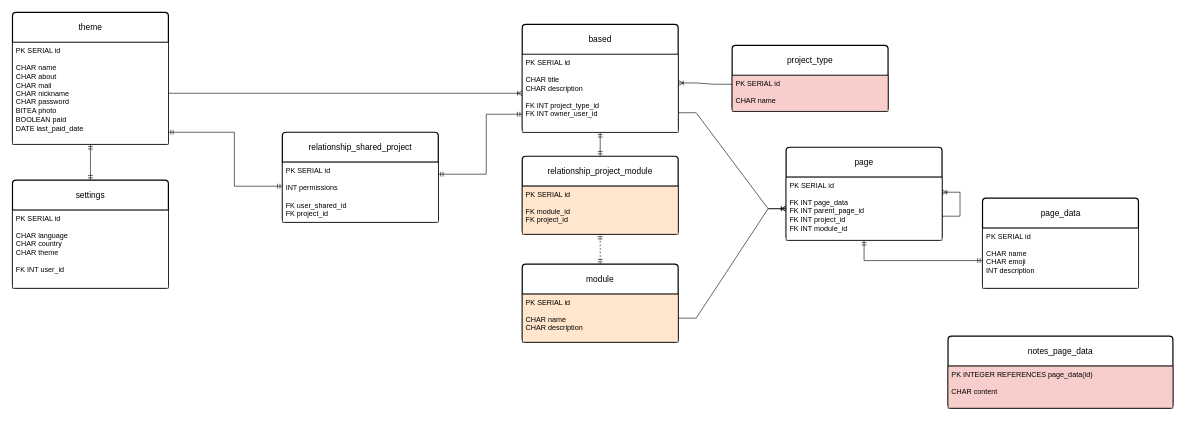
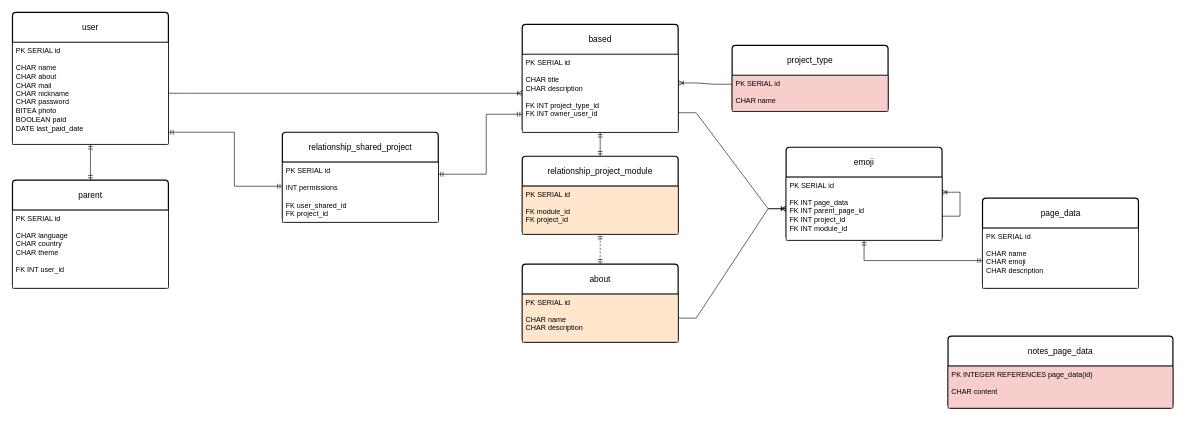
node "theme": label "theme" -> "user"
node "page": label "page" -> "emoji"
node "settings": label "settings" -> "parent"
node "PK SERIAL id CHAR name CHAR emoji INT description": label "PK SERIAL id CHAR name CHAR emoji INT description" -> "PK SERIAL id CHAR name CHAR emoji CHAR description"
node "module": label "module" -> "about"
